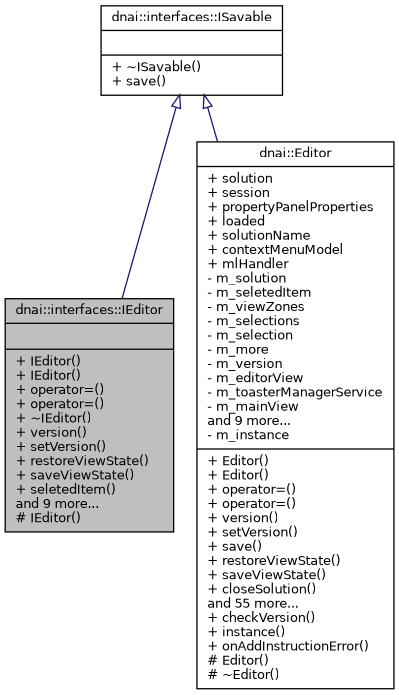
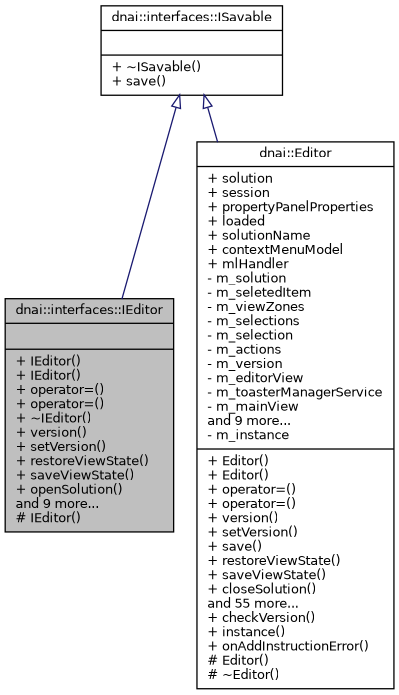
node "dnai::Editor": text "- m_more" -> "- m_actions"
node "dnai::interfaces::IEditor": text "+ seletedItem()" -> "+ openSolution()"
